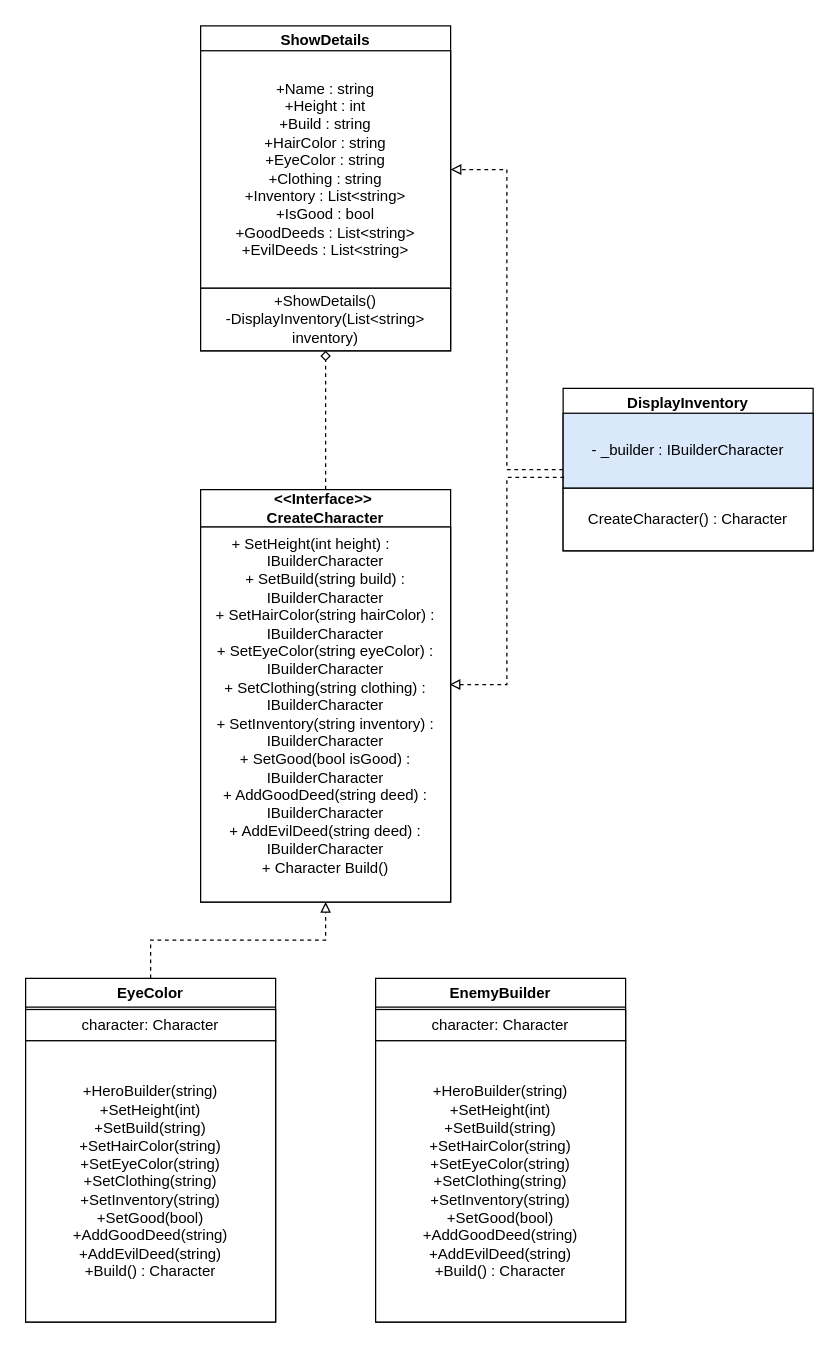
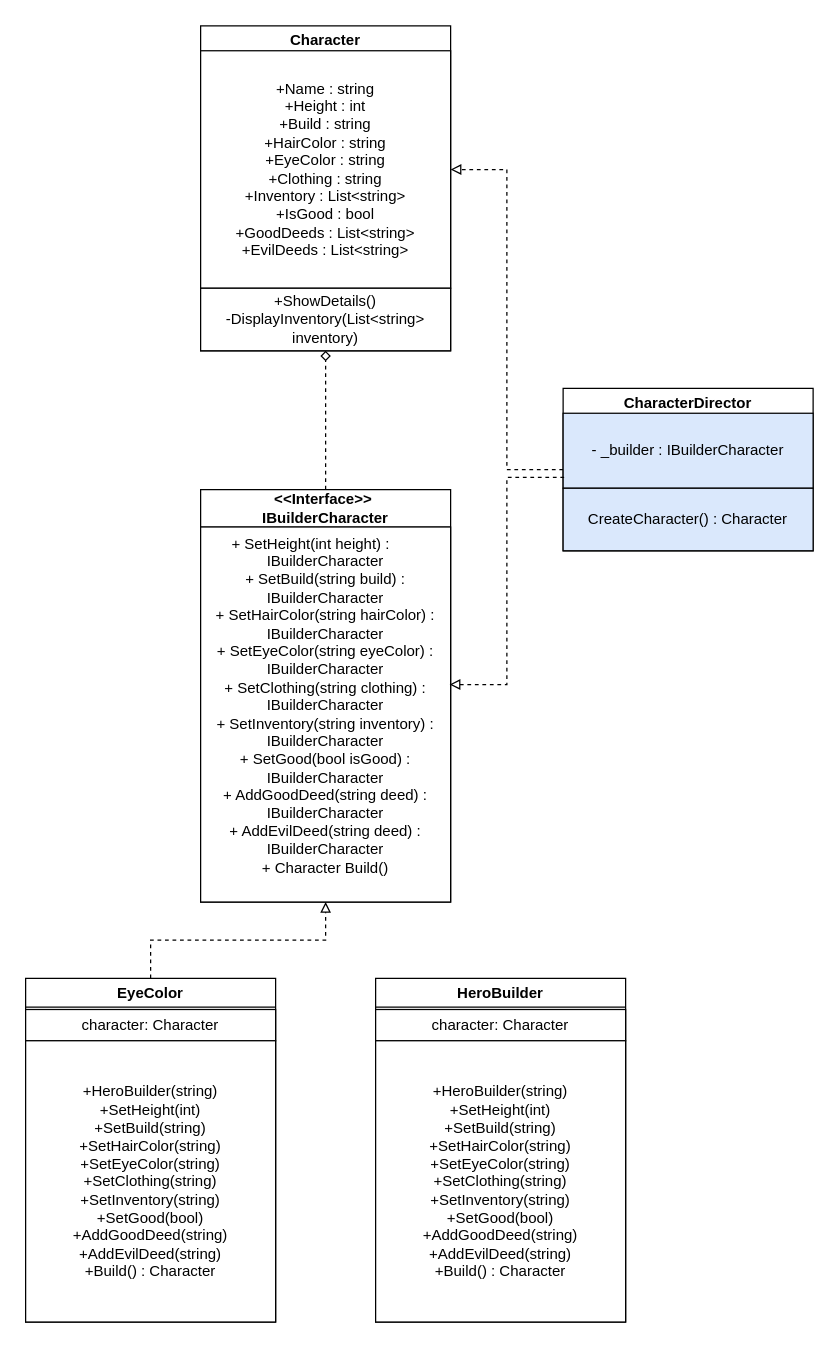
node "ShowDetails": label "ShowDetails" -> "Character"
node "DisplayInventory": label "DisplayInventory" -> "CharacterDirector"
node "<<Interface>> CreateCharacter": label "<<Interface>> CreateCharacter" -> "<<Interface>> IBuilderCharacter"
node "CreateCharacter() : Character": fillcolor #ffffff -> #dae8fc
node "EnemyBuilder": label "EnemyBuilder" -> "HeroBuilder"
